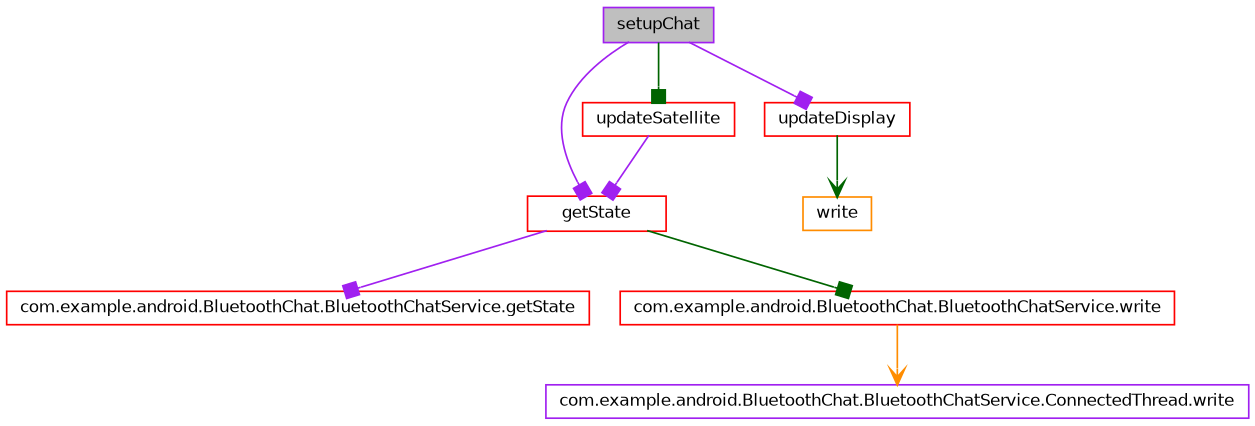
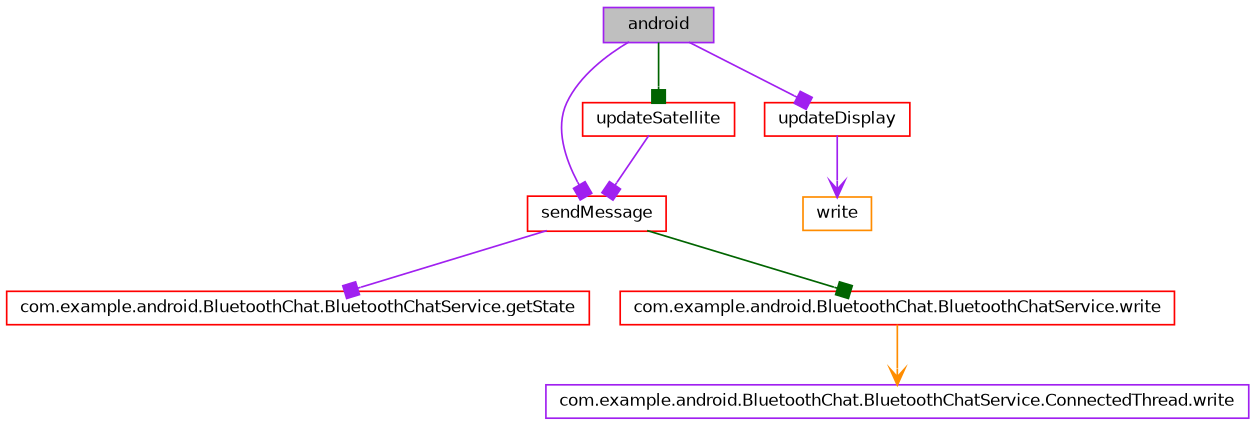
node "setupChat": label "setupChat" -> "android"
edge "updateDisplay" -> "write": color darkgreen -> purple
node "getState": label "getState" -> "sendMessage"
